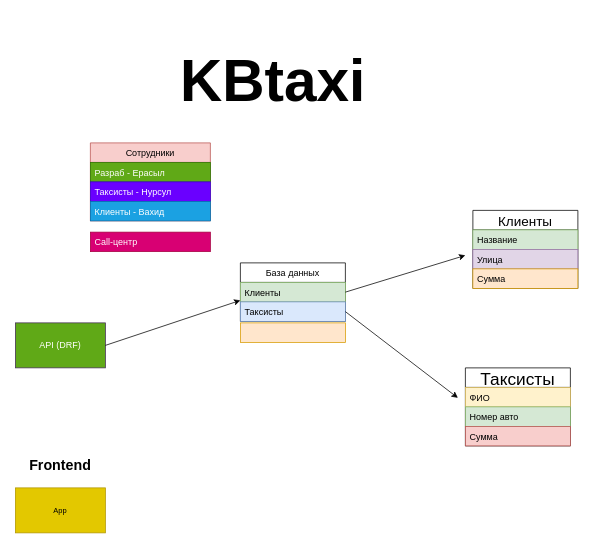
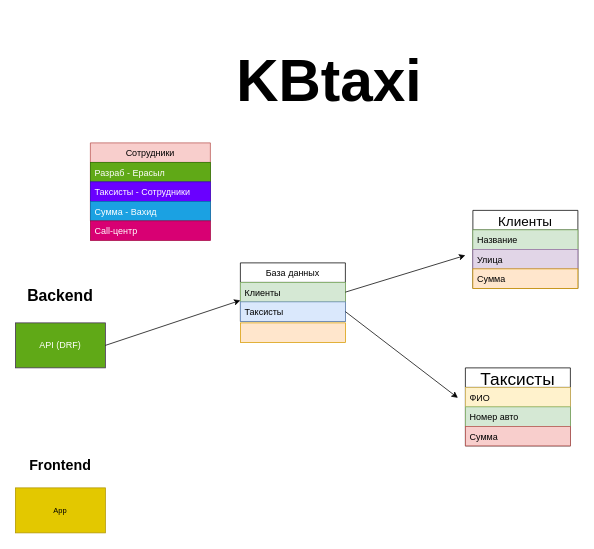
node "KBtaxi": moved (293, 68) -> (349, 68)
node "Таксисты - Нурсул": label "Таксисты - Нурсул" -> "Таксисты - Сотрудники"
node "Клиенты - Вахид": label "Клиенты - Вахид" -> "Сумма - Вахид"
node "Call-центр": moved (150, 242) -> (150, 231)
node "Backend": added
